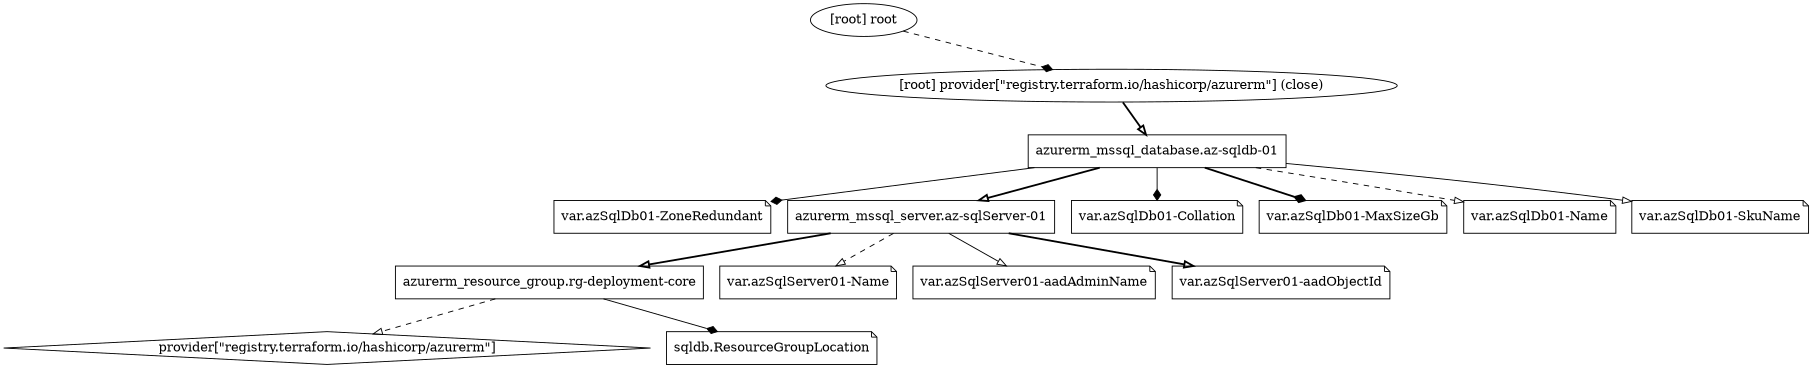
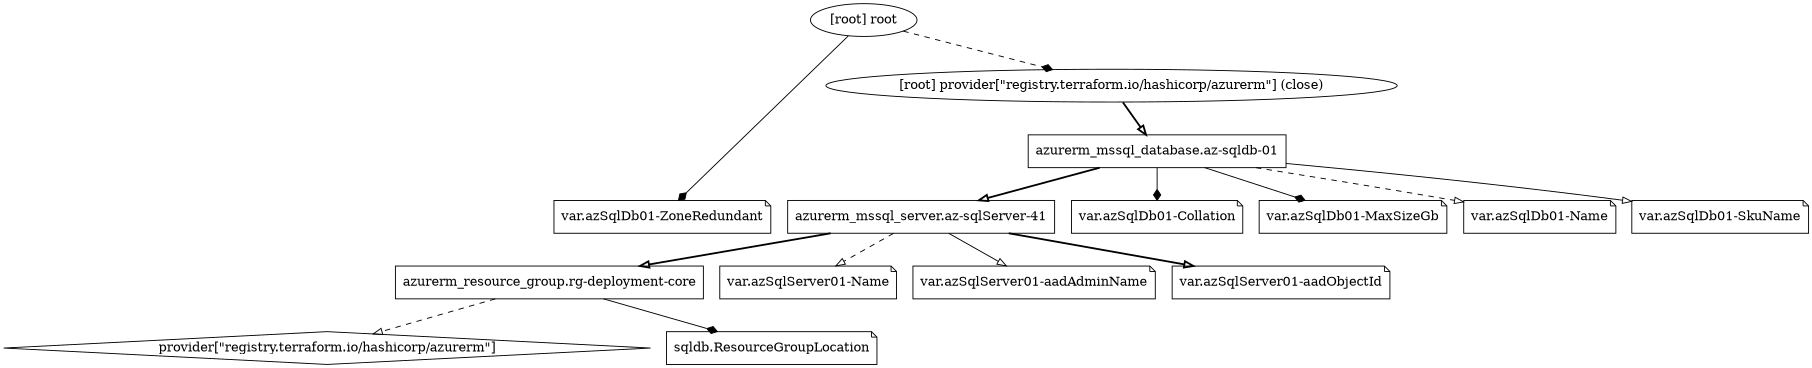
edge "azurerm_mssql_database.az-sqldb-01" -> "var.azSqlDb01-MaxSizeGb": style bold -> solid
edge "azurerm_mssql_database.az-sqldb-01" -> "var.azSqlDb01-ZoneRedundant": now "[root] root" -> "var.azSqlDb01-ZoneRedundant"
node "azurerm_mssql_server.az-sqlServer-01": label "azurerm_mssql_server.az-sqlServer-01" -> "azurerm_mssql_server.az-sqlServer-41"
